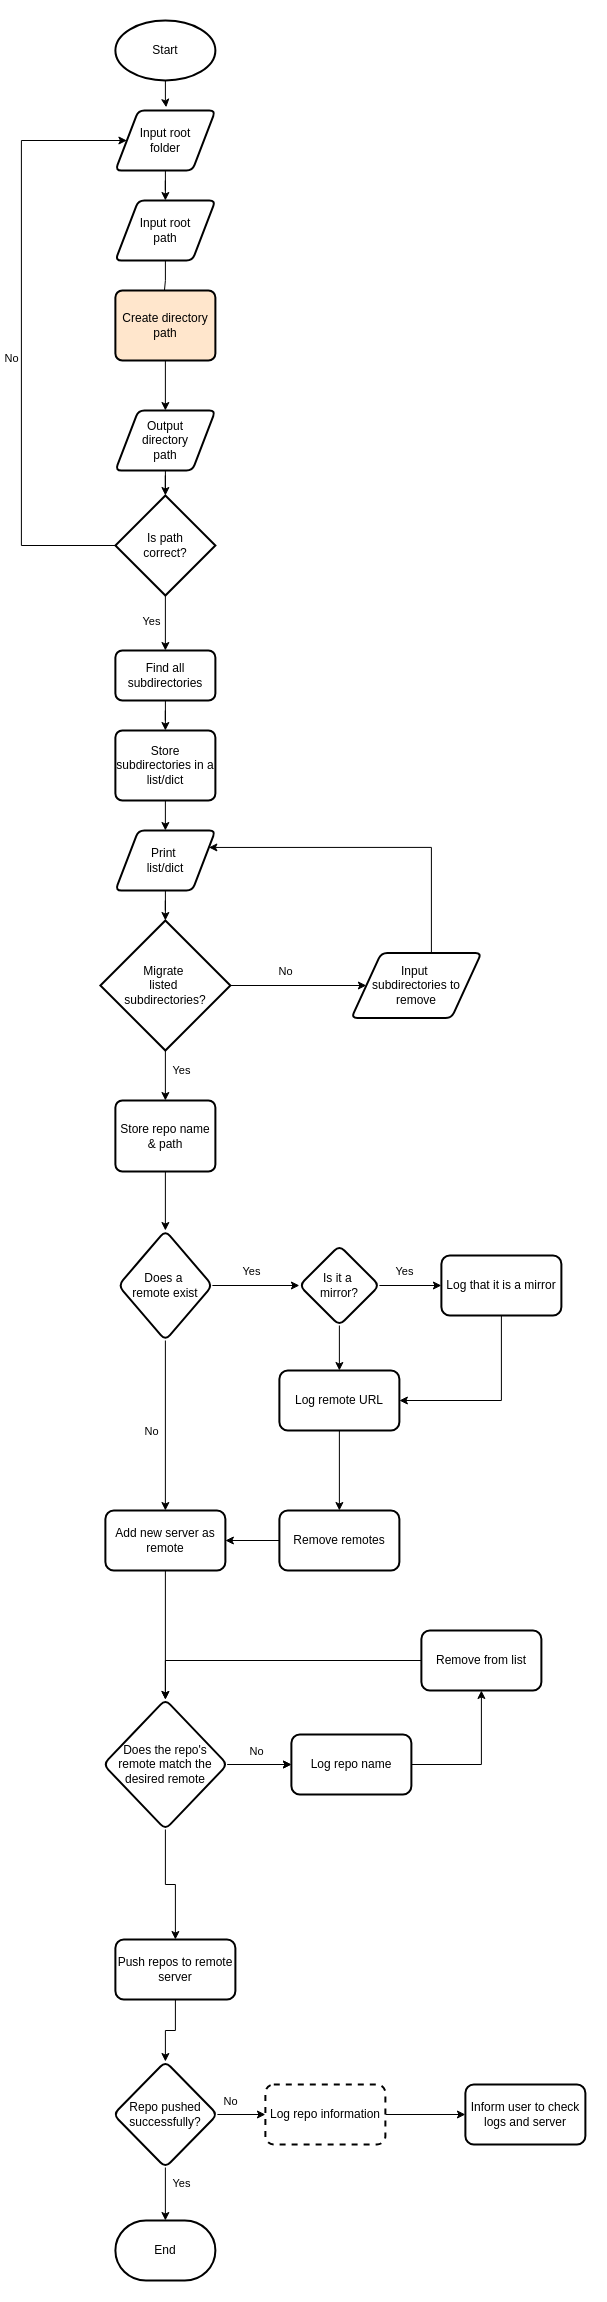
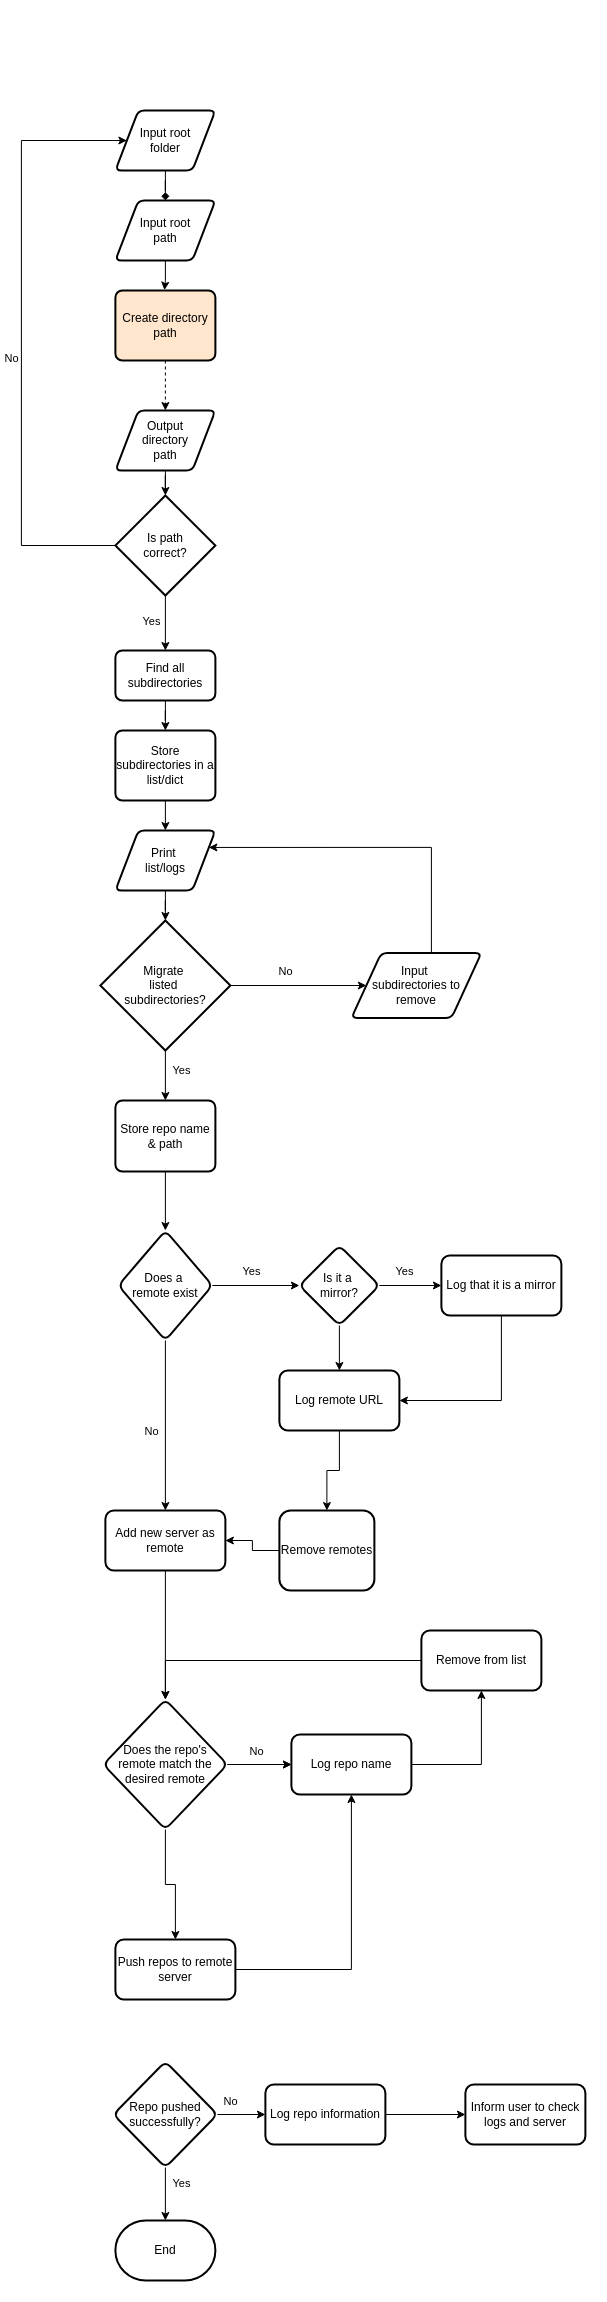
node "Start": removed
edge "Start" -> "Input root folder": removed
edge "Input root folder" -> "Input root path": arrowhead classic -> diamond
edge "Input root path" -- "Create directory path": arrowhead none -> classic
edge "Create directory path" -> "Output directory path": style solid -> dashed
node "Print list/dict": label "Print list/dict" -> "Print list/logs"
node "Remove remotes": size 120x60 -> 95x80
edge "Push repos to remote server" -> "Repo pushed successfully?": now "Push repos to remote server" -> "Log repo name"
node "Log repo information": style dashed -> solid
